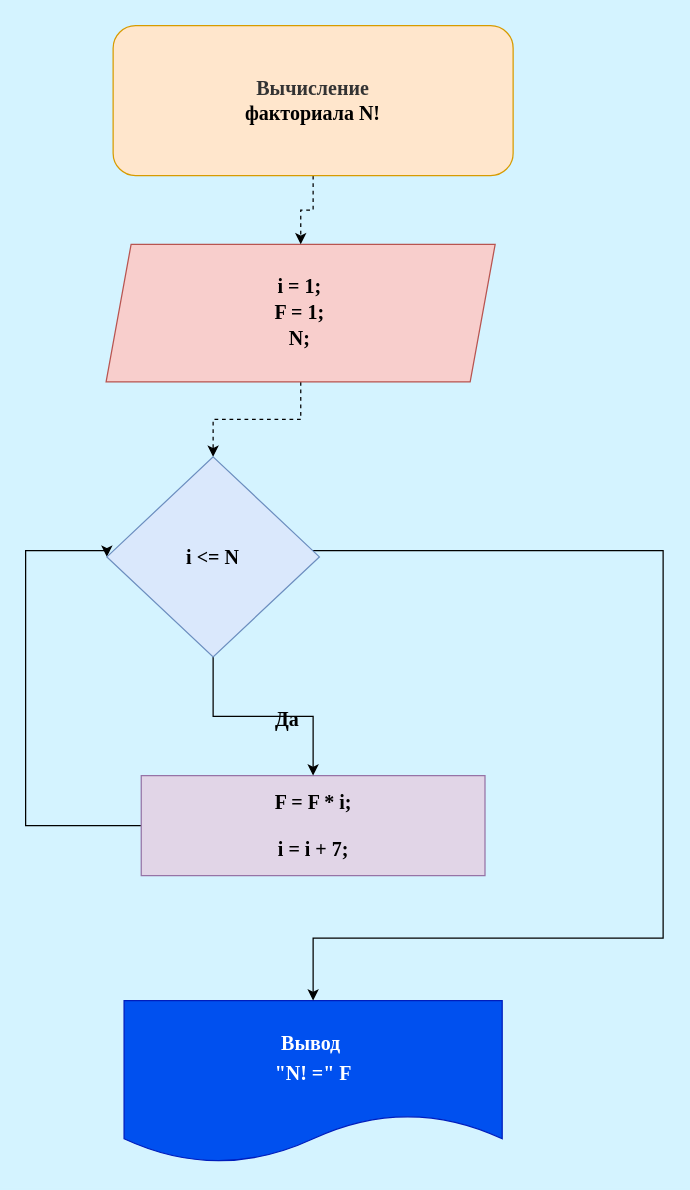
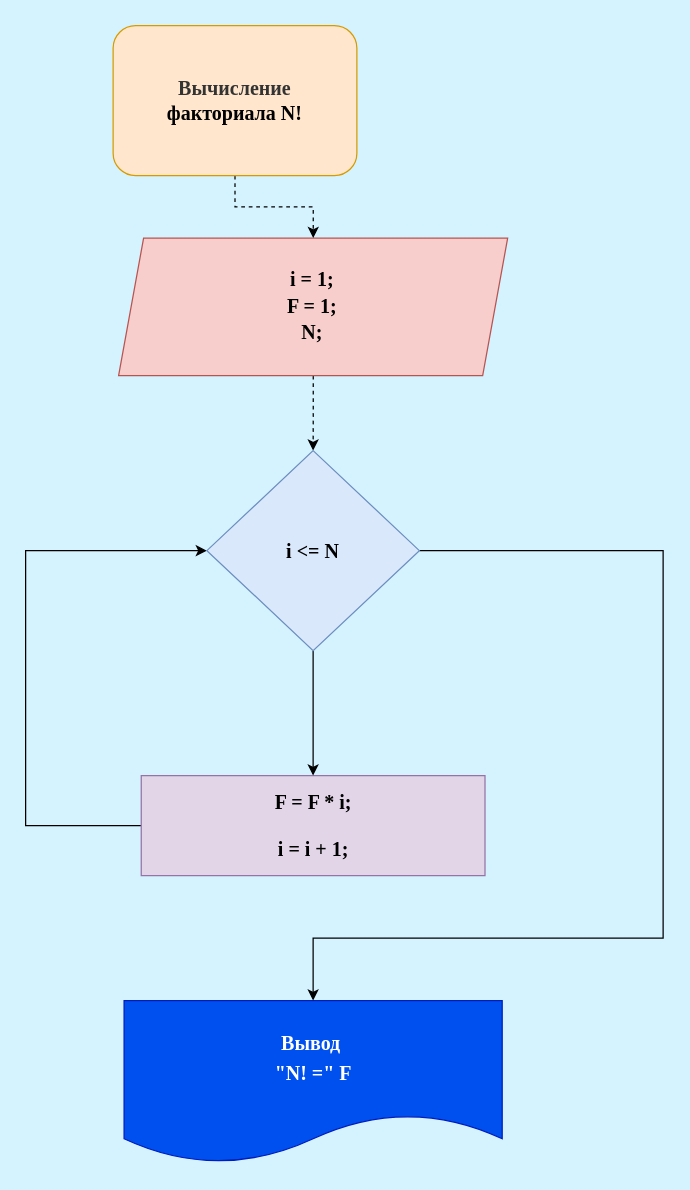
node "Вычисление факториала N!": size 400x150 -> 244x150
node "i = 1; F = 1; N;": moved (301, 313) -> (313, 307)
node "i <= N": moved (213, 557) -> (313, 551)
node "Да": removed
node "F = F * i; i = i + 7;": label "F = F * i; i = i + 7;" -> "F = F * i; i = i + 1;"
